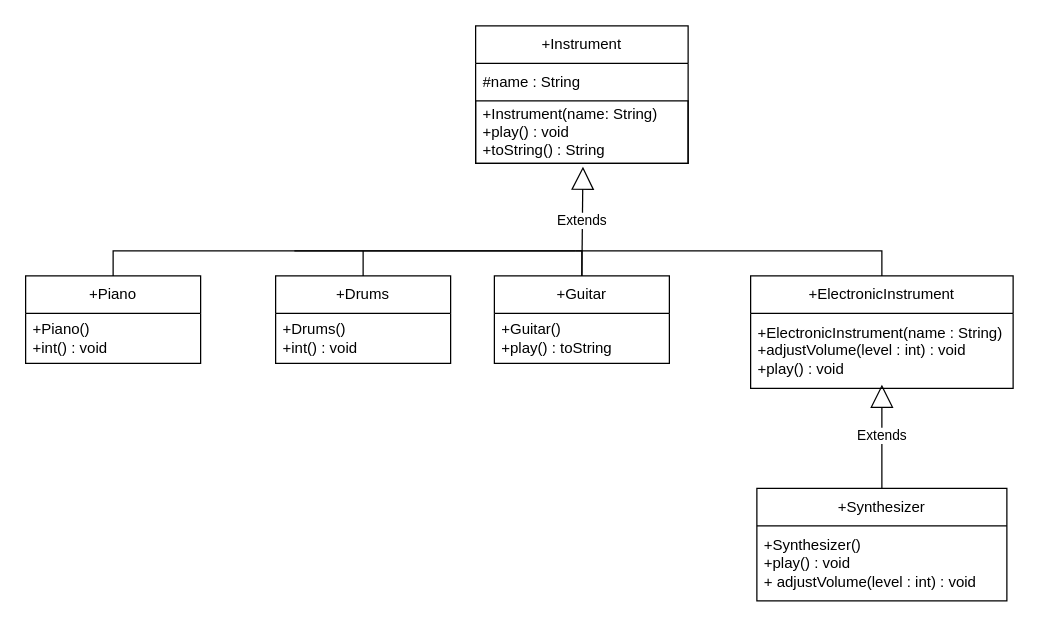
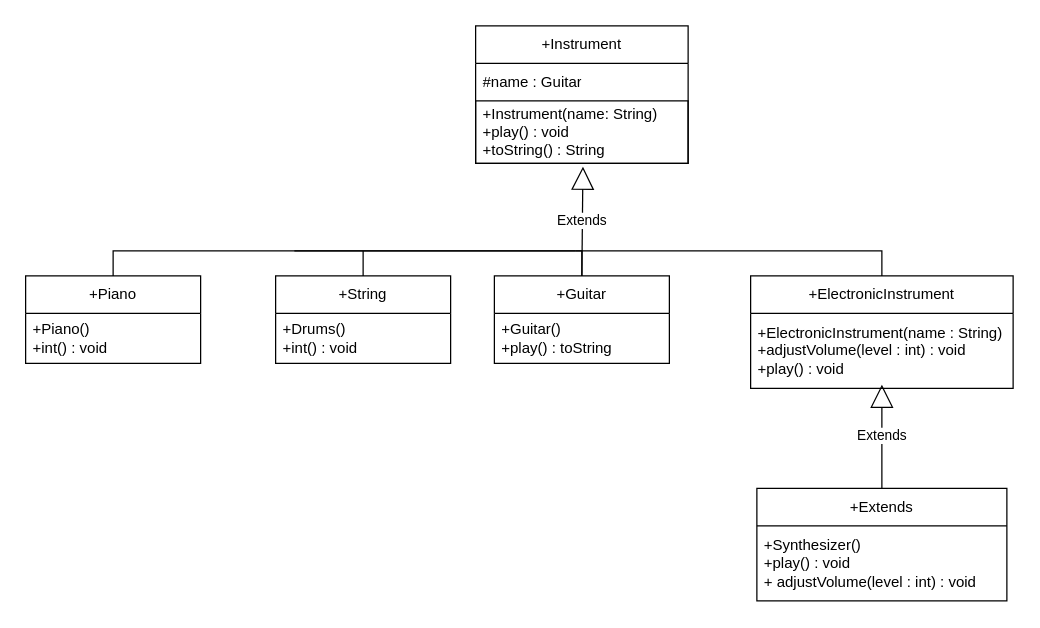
node "#name : String": label "#name : String" -> "#name : Guitar"
node "+Drums": label "+Drums" -> "+String"
node "+Synthesizer": label "+Synthesizer" -> "+Extends"
